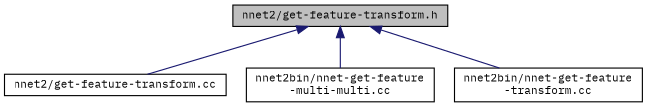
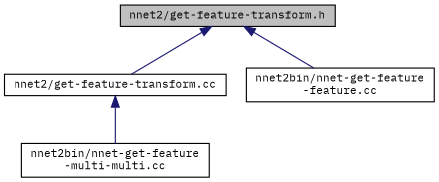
edge "nnet2bin/nnet-get-feature -multi-multi.cc" -> "nnet2/get-feature-transform.h": now "nnet2bin/nnet-get-feature -multi-multi.cc" -> "nnet2/get-feature-transform.cc"
node "nnet2bin/nnet-get-feature -transform.cc": label "nnet2bin/nnet-get-feature -transform.cc" -> "nnet2bin/nnet-get-feature -feature.cc"
